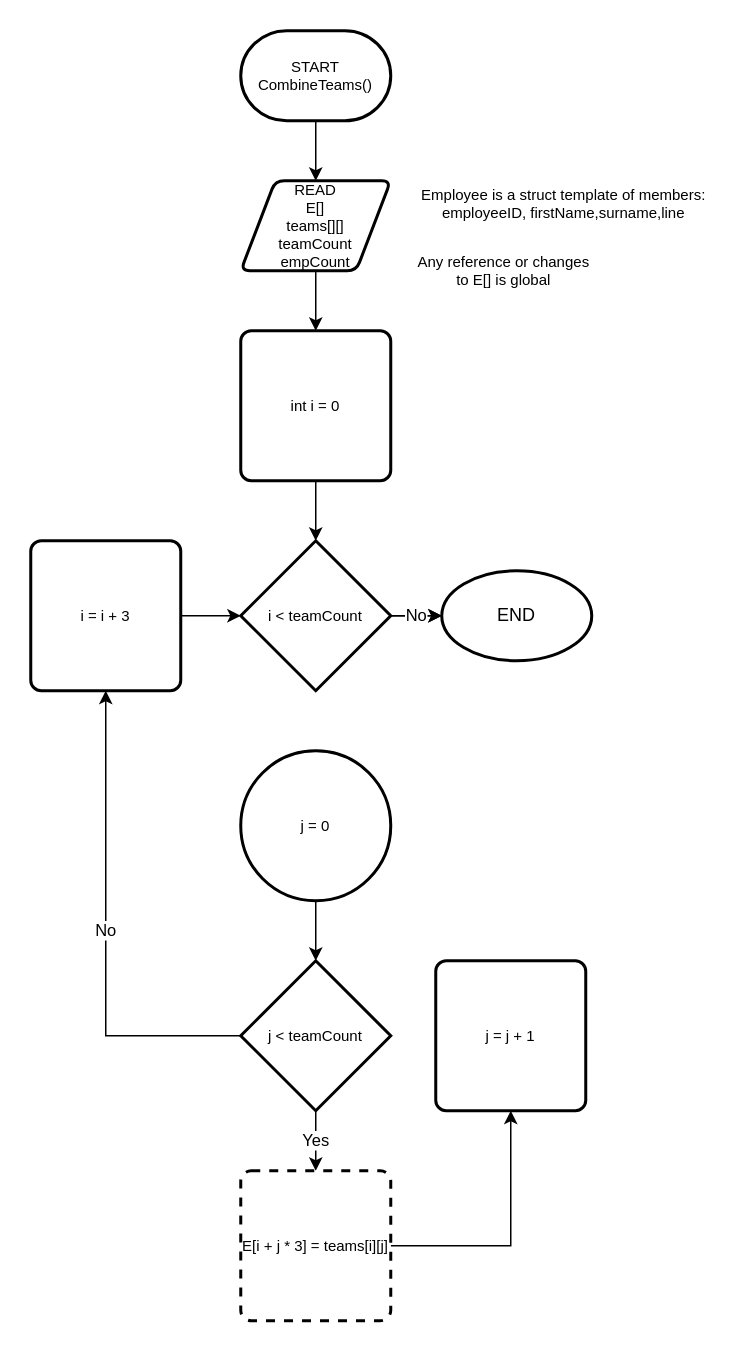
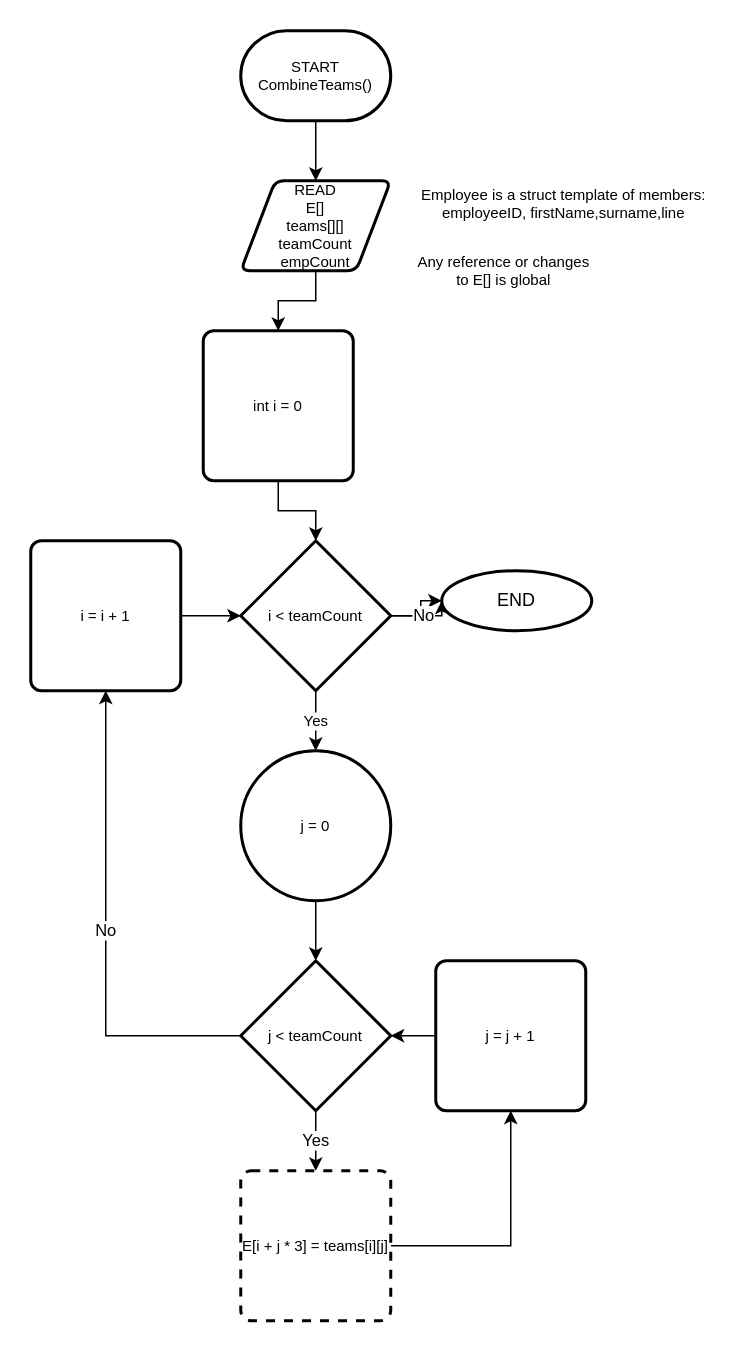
node "int i = 0": moved (316, 406) -> (278, 406)
node "i = i + 3": label "i = i + 3" -> "i = i + 1"
node "END": size 150x90 -> 150x60
edge "i < teamCount" -> "j = 0": added, label "Yes"
edge "j = j + 1" -> "j < teamCount": added
